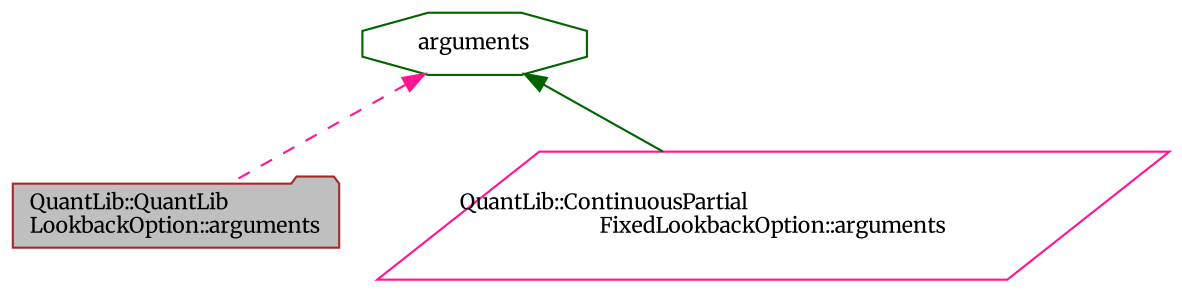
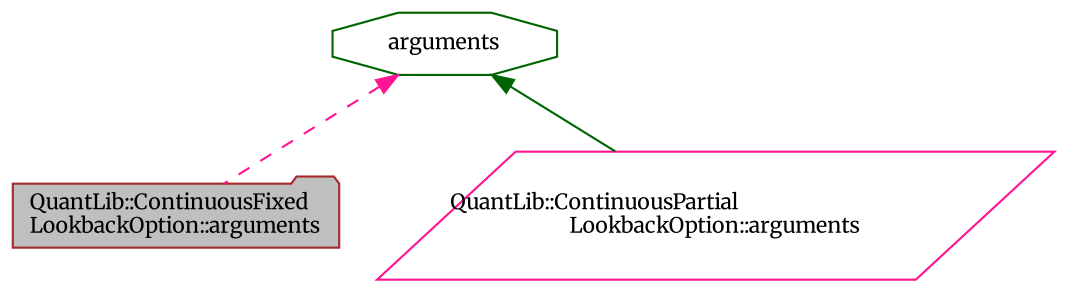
node "QuantLib::QuantLib LookbackOption::arguments": label "QuantLib::QuantLib LookbackOption::arguments" -> "QuantLib::ContinuousFixed LookbackOption::arguments"
node "QuantLib::ContinuousPartial FixedLookbackOption::arguments": label "QuantLib::ContinuousPartial FixedLookbackOption::arguments" -> "QuantLib::ContinuousPartial LookbackOption::arguments"
